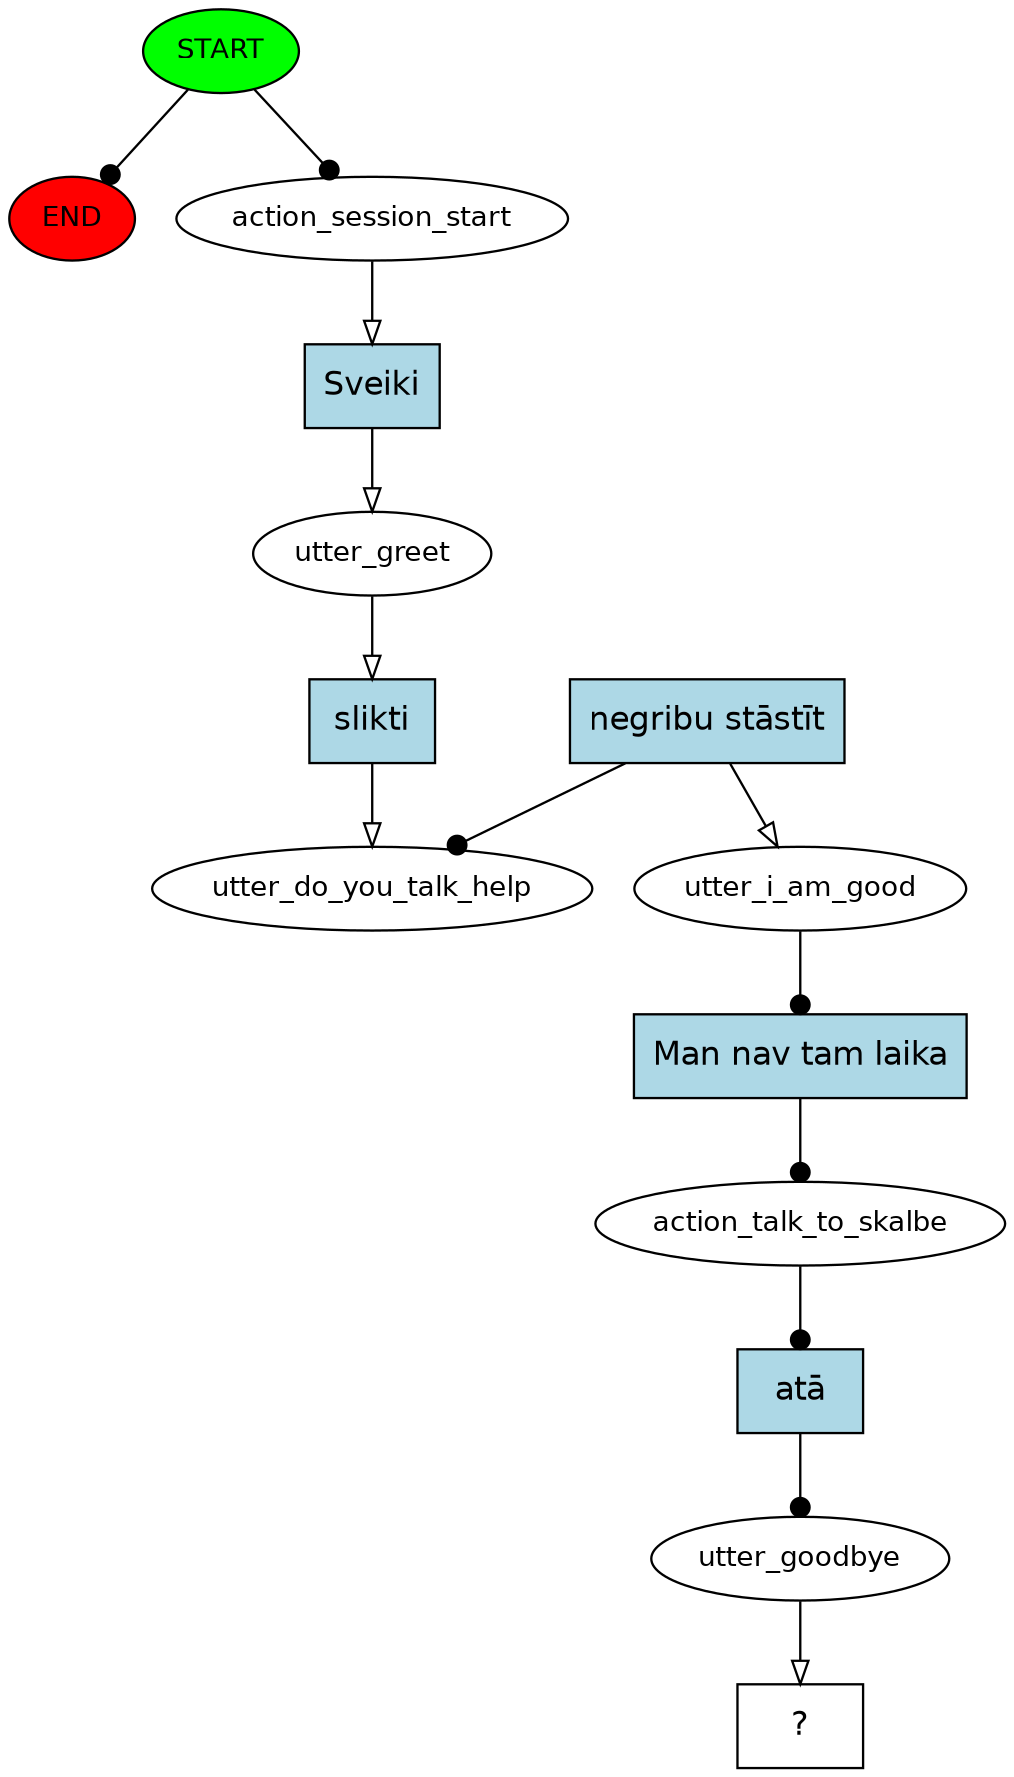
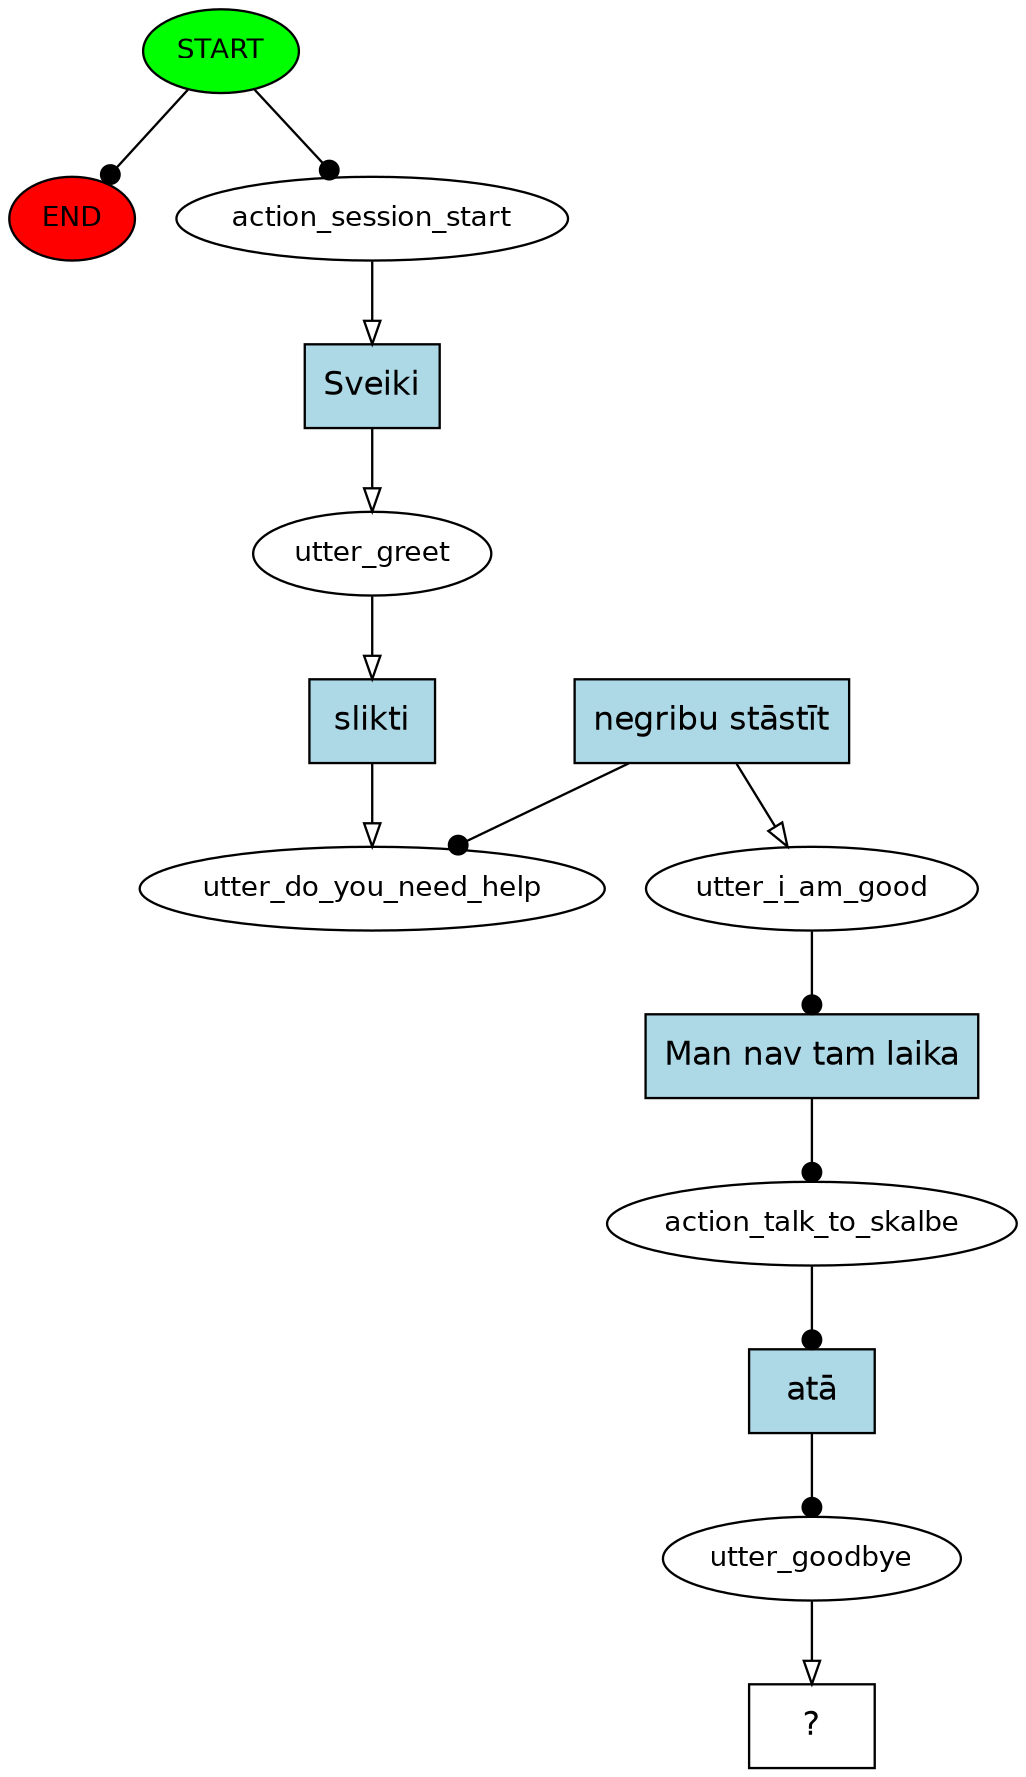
node "utter_do_you_talk_help": label "utter_do_you_talk_help" -> "utter_do_you_need_help"
